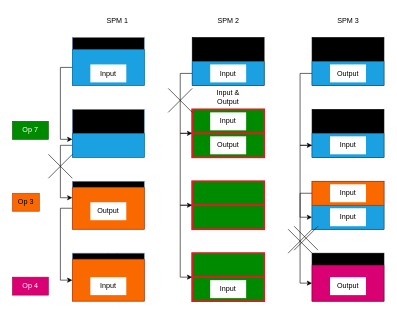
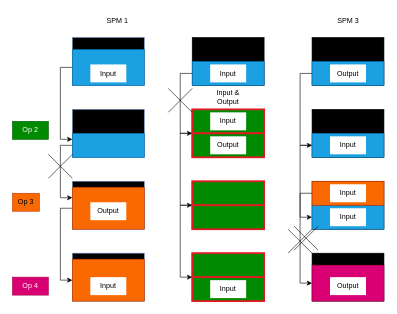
node "SPM 2": removed
node "Op 7": label "Op 7" -> "Op 2"
